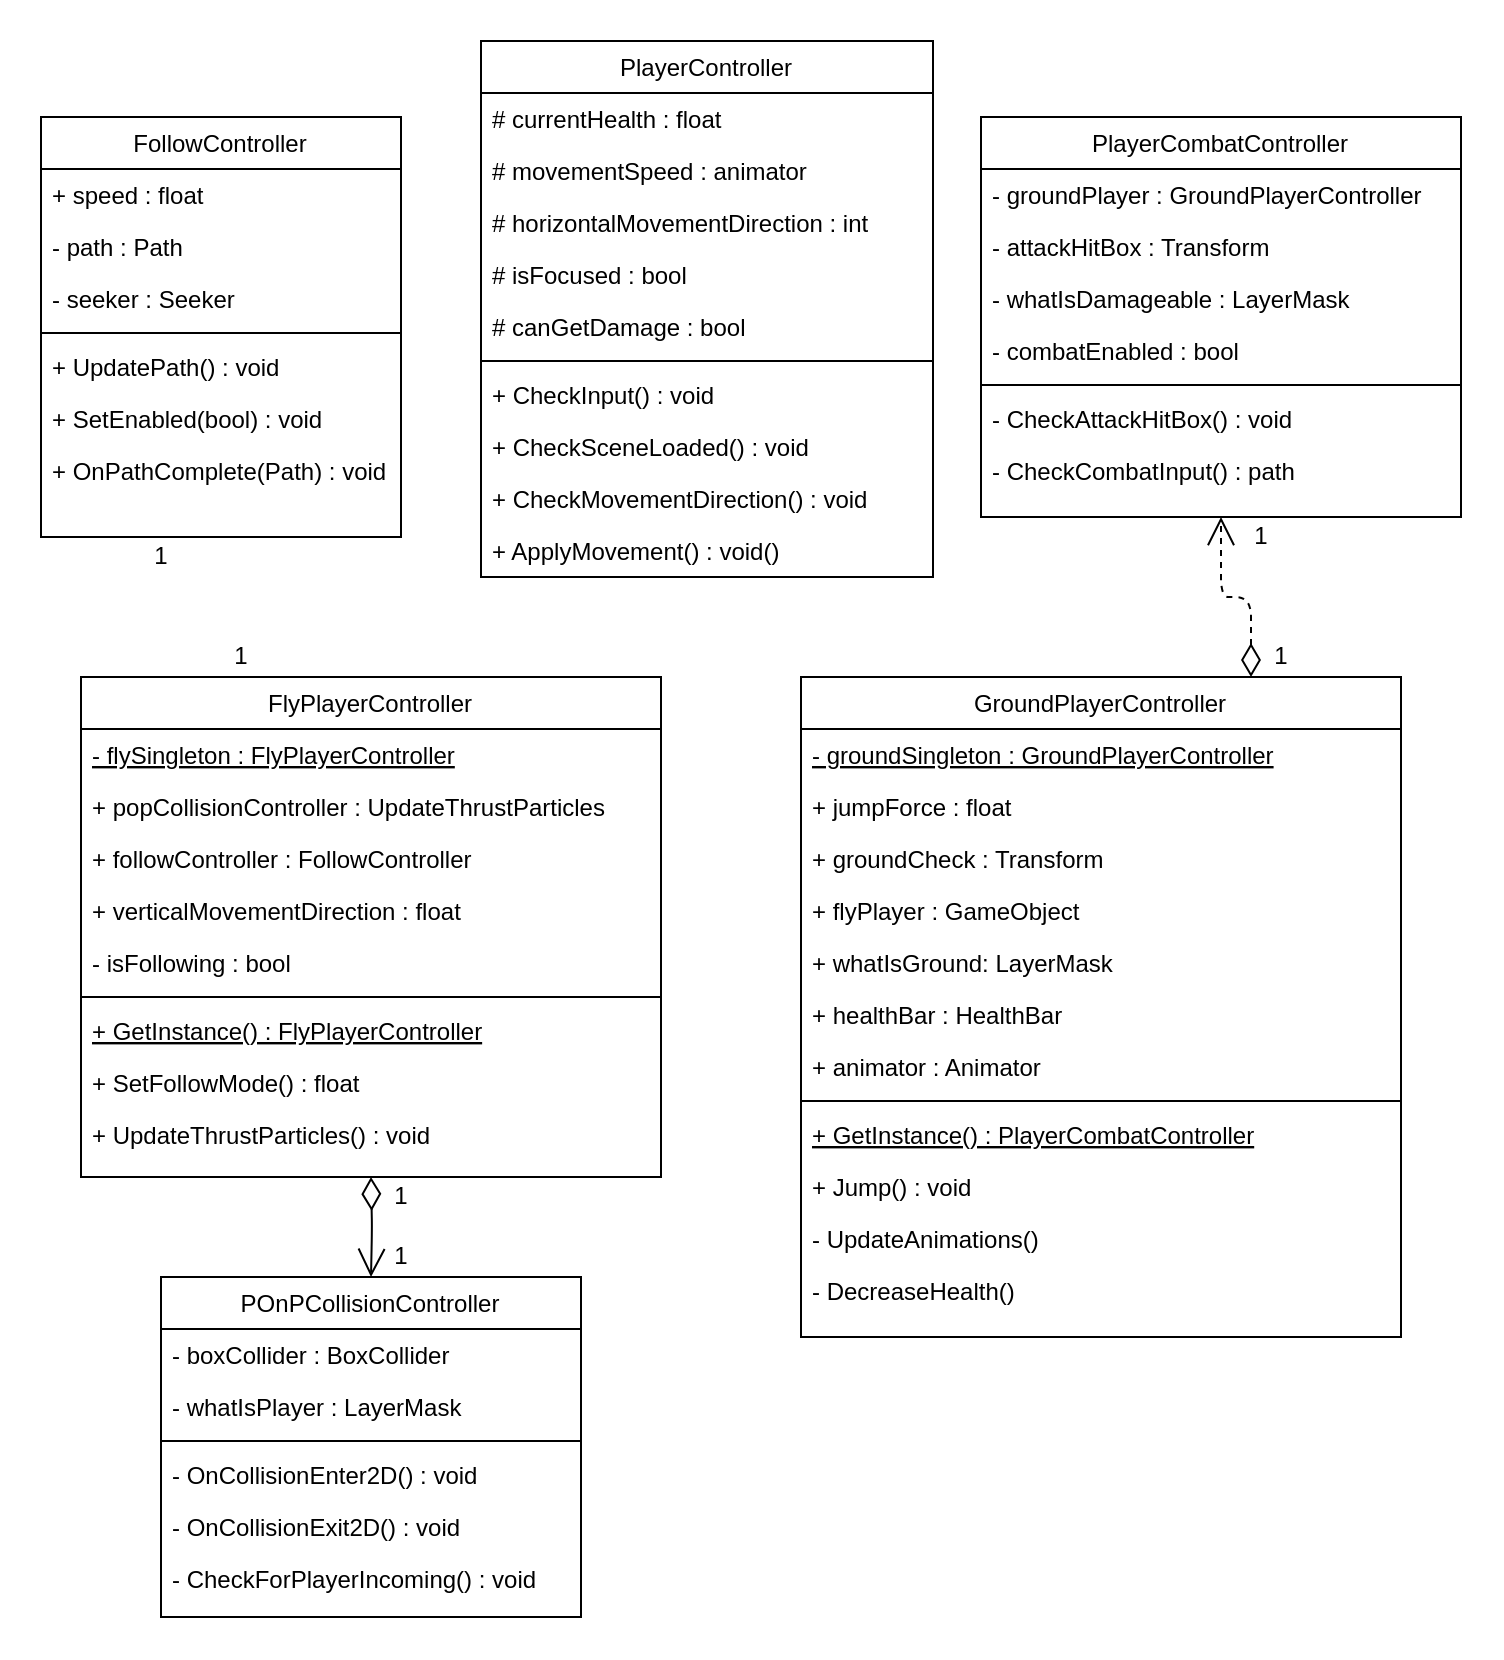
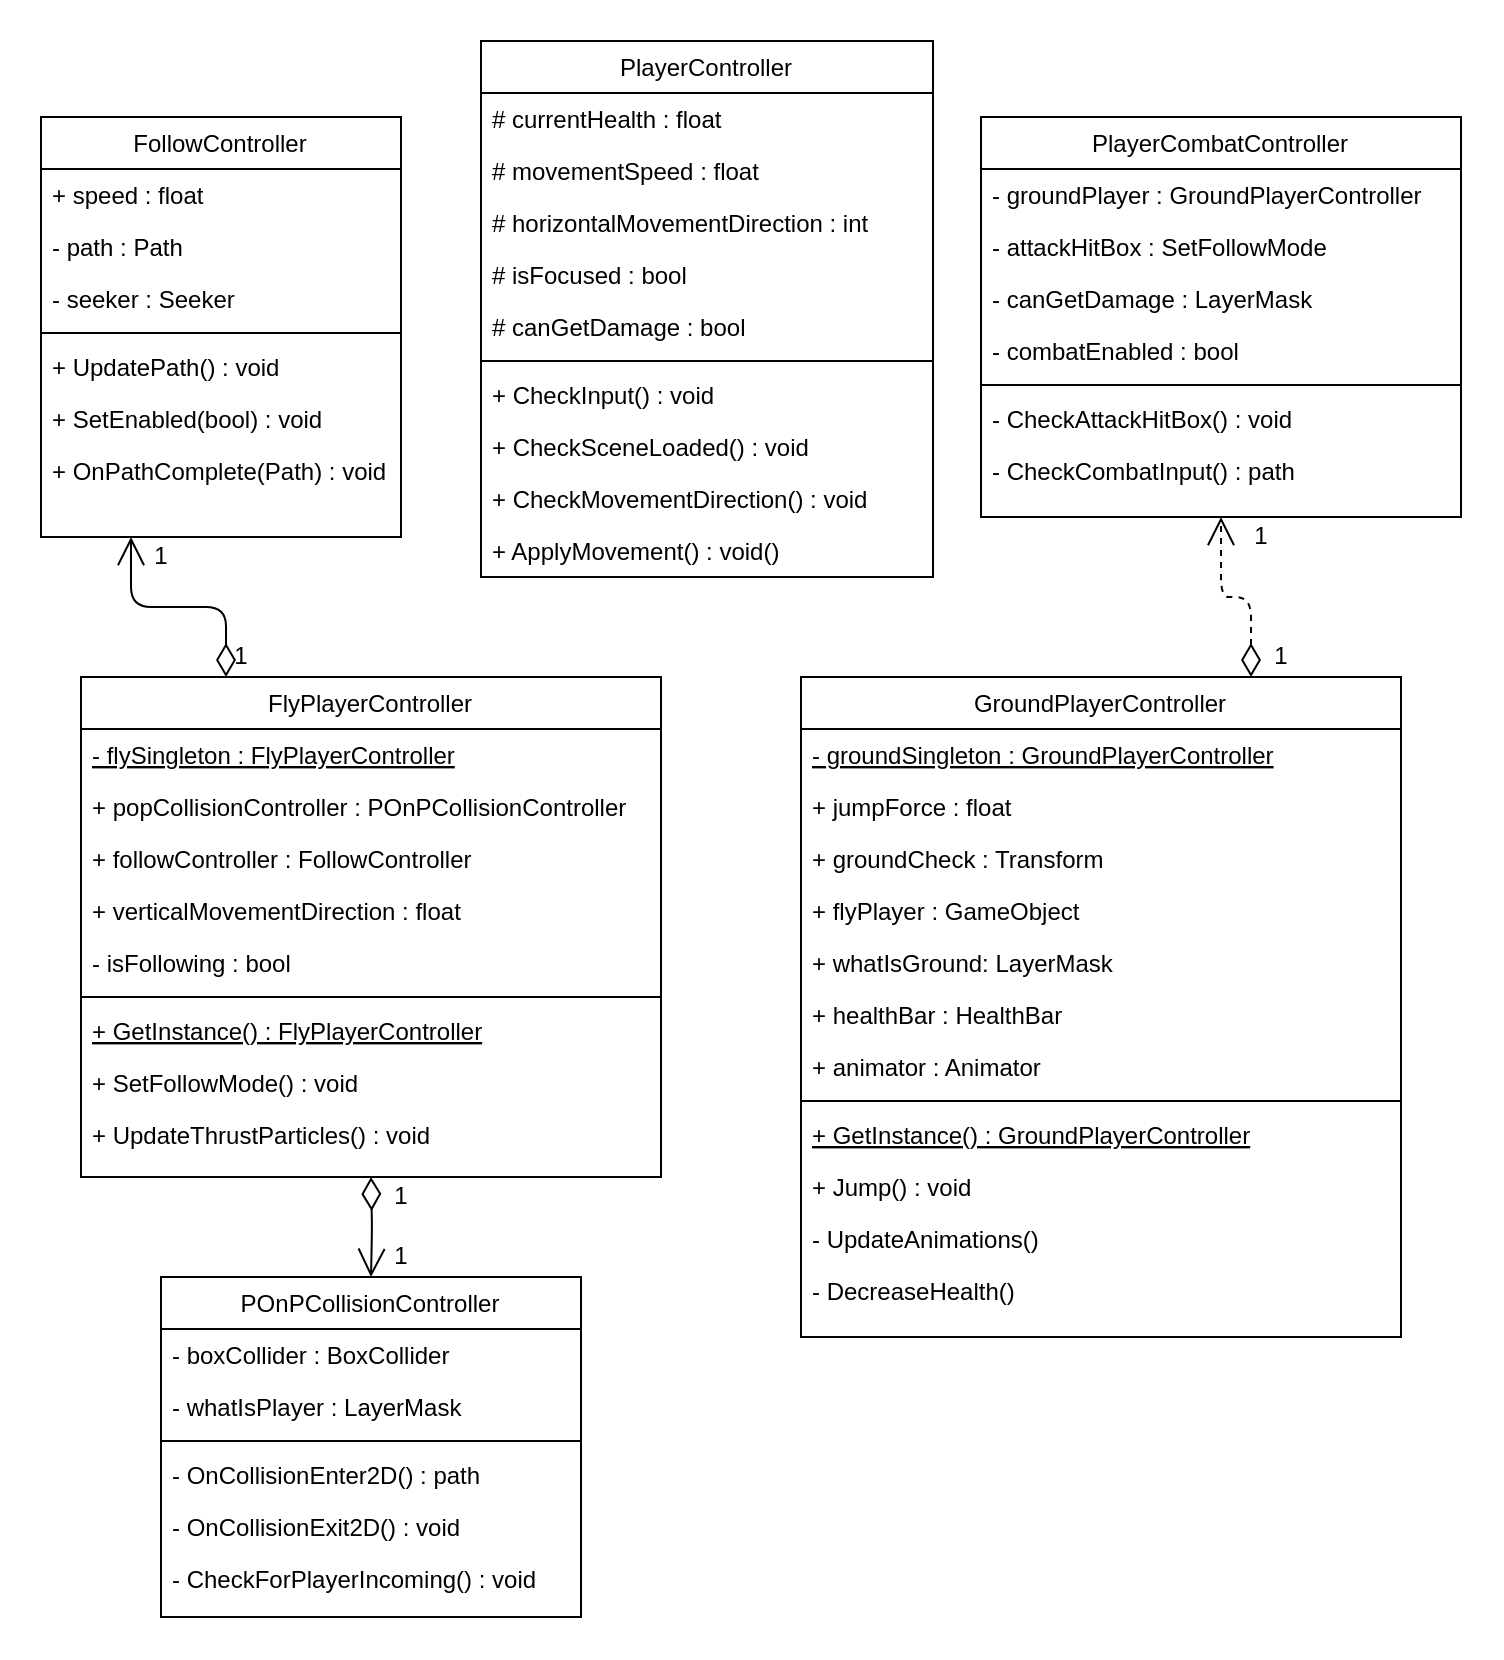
node "# movementSpeed : animator": label "# movementSpeed : animator" -> "# movementSpeed : float"
node "- attackHitBox : Transform": label "- attackHitBox : Transform" -> "- attackHitBox : SetFollowMode"
node "- whatIsDamageable : LayerMask": label "- whatIsDamageable : LayerMask" -> "- canGetDamage : LayerMask"
edge "FollowController" -- "FlyPlayerController": added
node "+ popCollisionController : UpdateThrustParticles": label "+ popCollisionController : UpdateThrustParticles" -> "+ popCollisionController : POnPCollisionController"
node "+ SetFollowMode() : float": label "+ SetFollowMode() : float" -> "+ SetFollowMode() : void"
node "+ GetInstance() : PlayerCombatController": label "+ GetInstance() : PlayerCombatController" -> "+ GetInstance() : GroundPlayerController"
node "- OnCollisionEnter2D() : void": label "- OnCollisionEnter2D() : void" -> "- OnCollisionEnter2D() : path"
